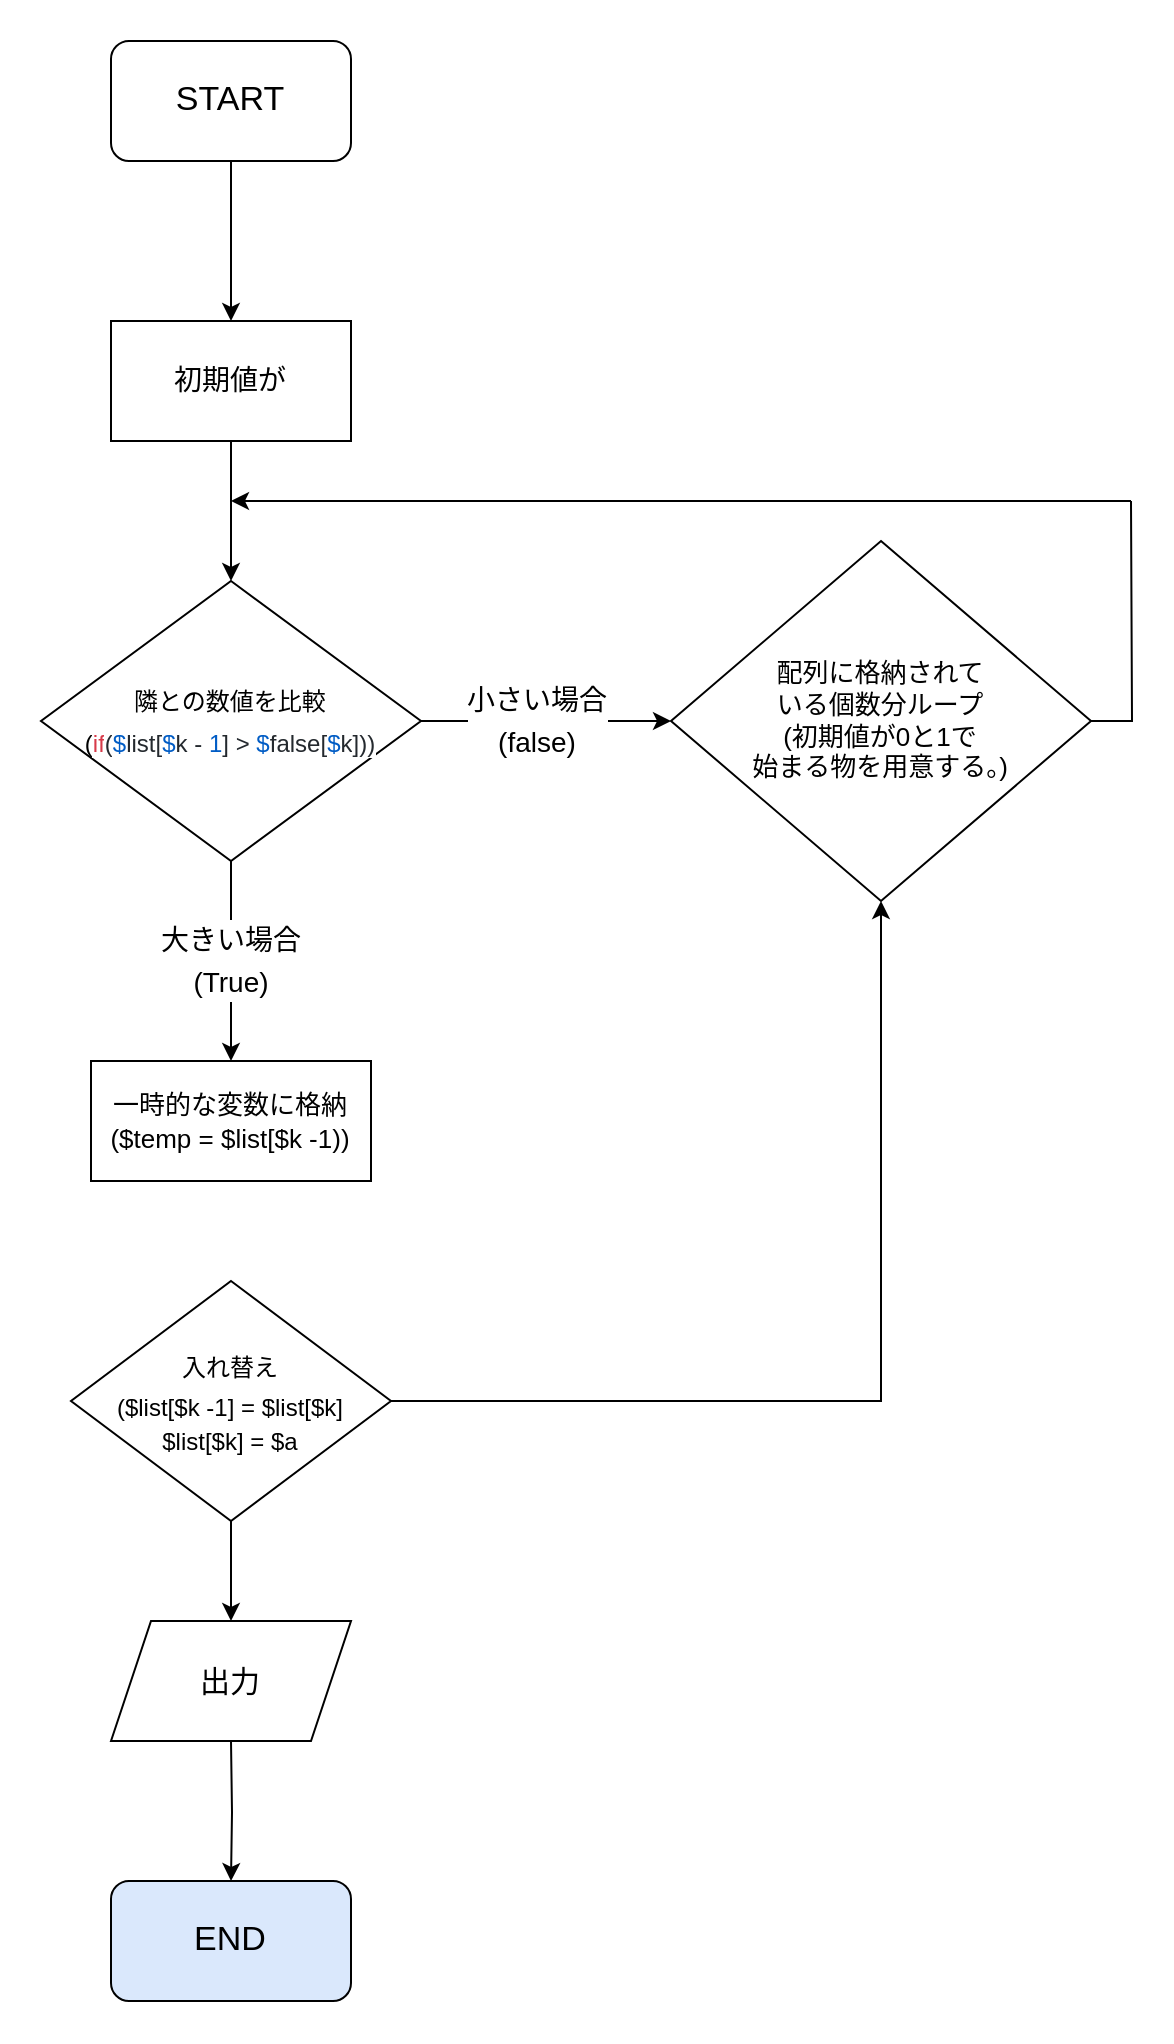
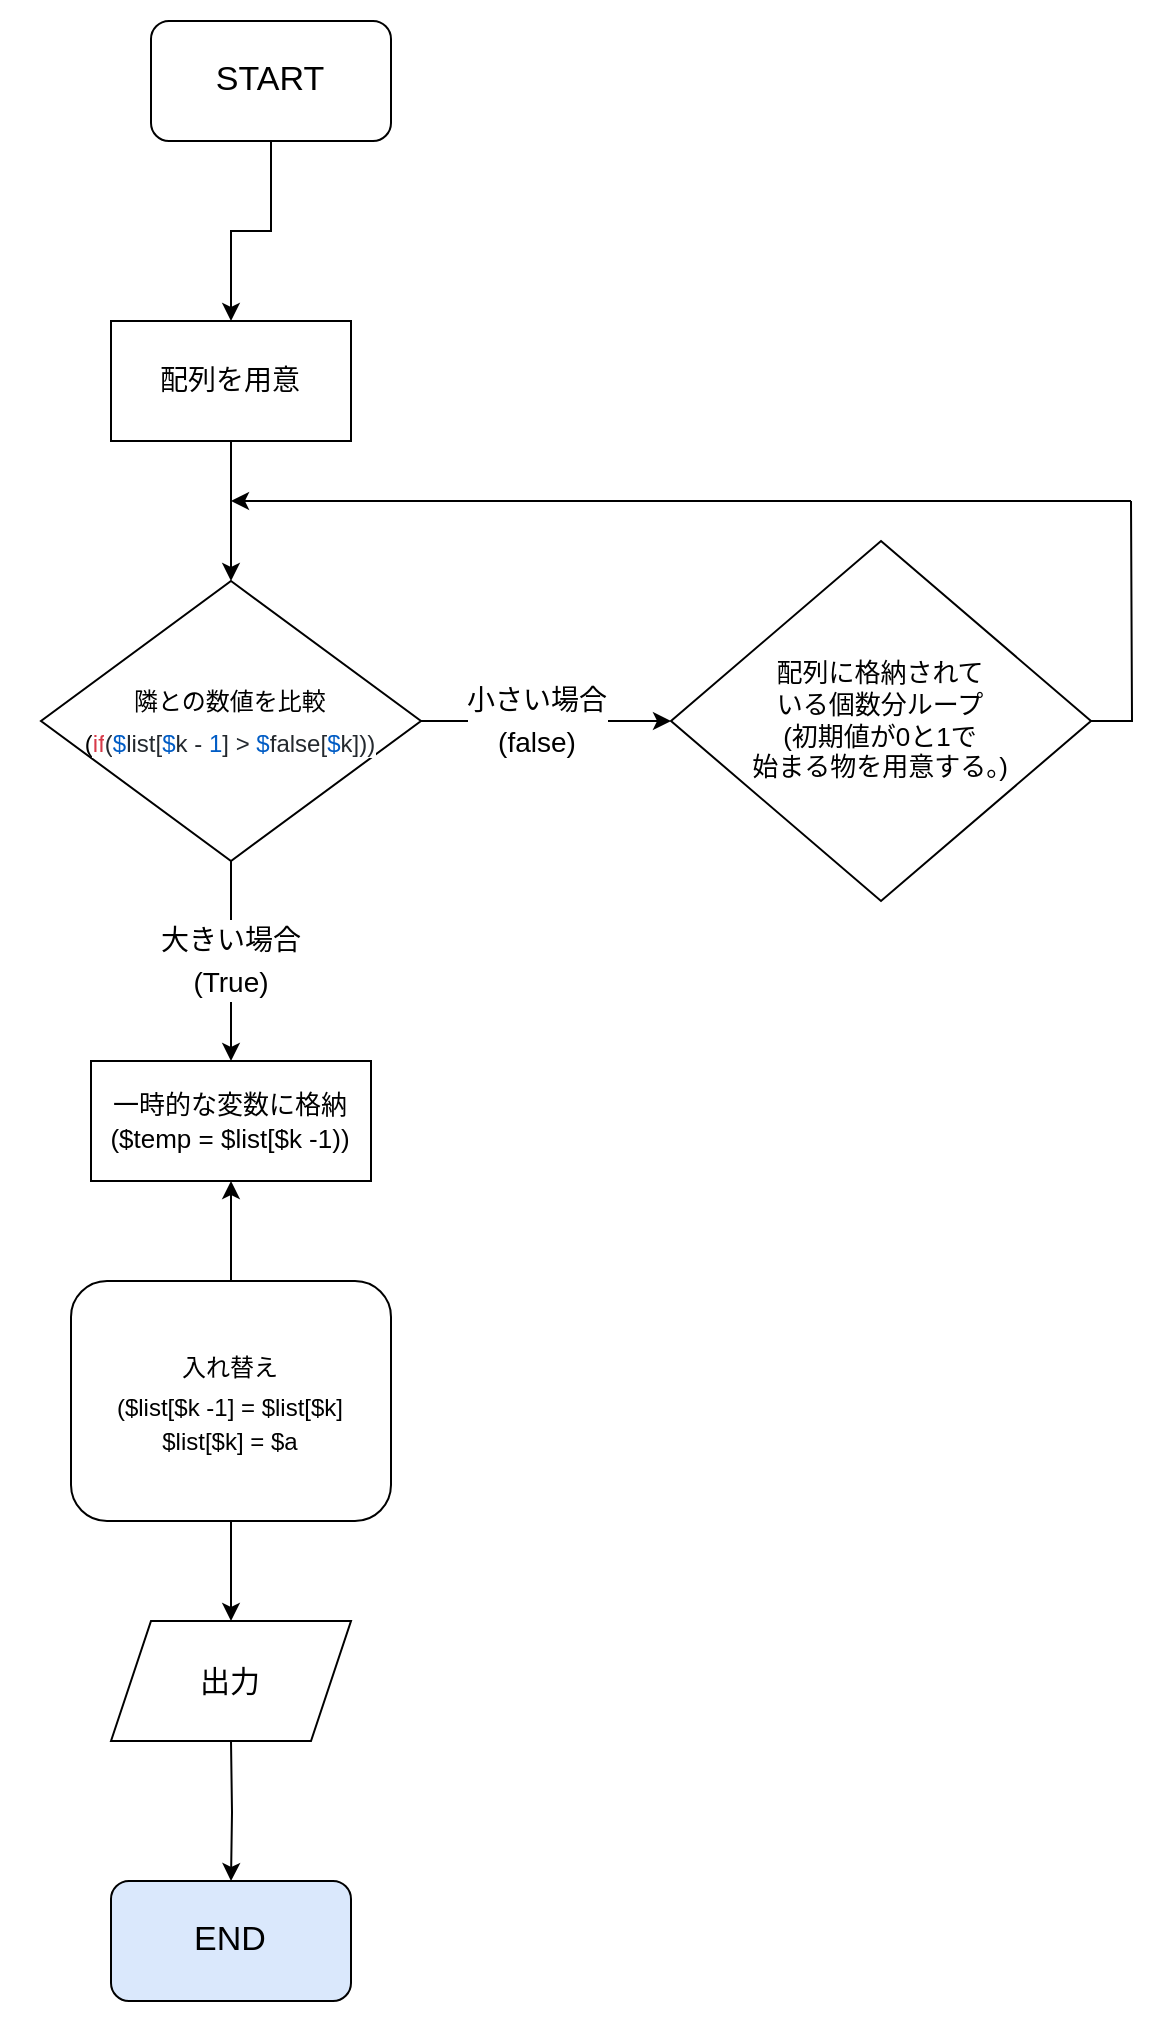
node "START": moved (231, 101) -> (271, 81)
node "初期値が": label "初期値が" -> "配列を用意"
node "入れ替え ($list[$k -1] = $list[$k] $list[$k] = $a": shape diamond -> rounded rectangle
edge "入れ替え ($list[$k -1] = $list[$k] $list[$k] = $a" -> "配列に格納されて いる個数分ループ (初期値が0と1で 始まる物を用意する。)": now "入れ替え ($list[$k -1] = $list[$k] $list[$k] = $a" -> "一時的な変数に格納($temp = $list[$k -1))"
